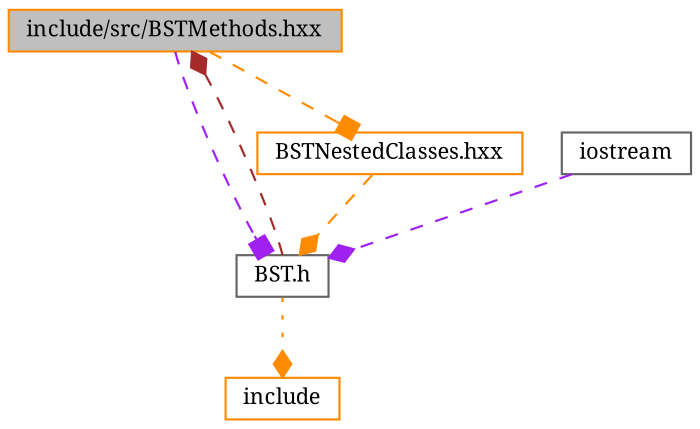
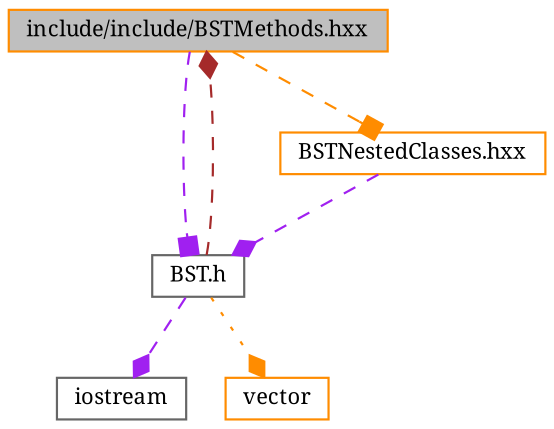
node "include/src/BSTMethods.hxx": label "include/src/BSTMethods.hxx" -> "include/include/BSTMethods.hxx"
edge "BSTNestedClasses.hxx" -> "BST.h": color darkorange -> purple
edge "iostream" -> "BST.h": reversed
node "include": label "include" -> "vector"
